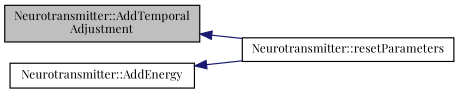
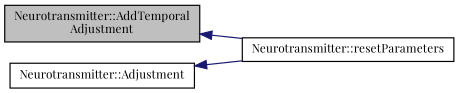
node "Neurotransmitter::AddEnergy": label "Neurotransmitter::AddEnergy" -> "Neurotransmitter::Adjustment"
